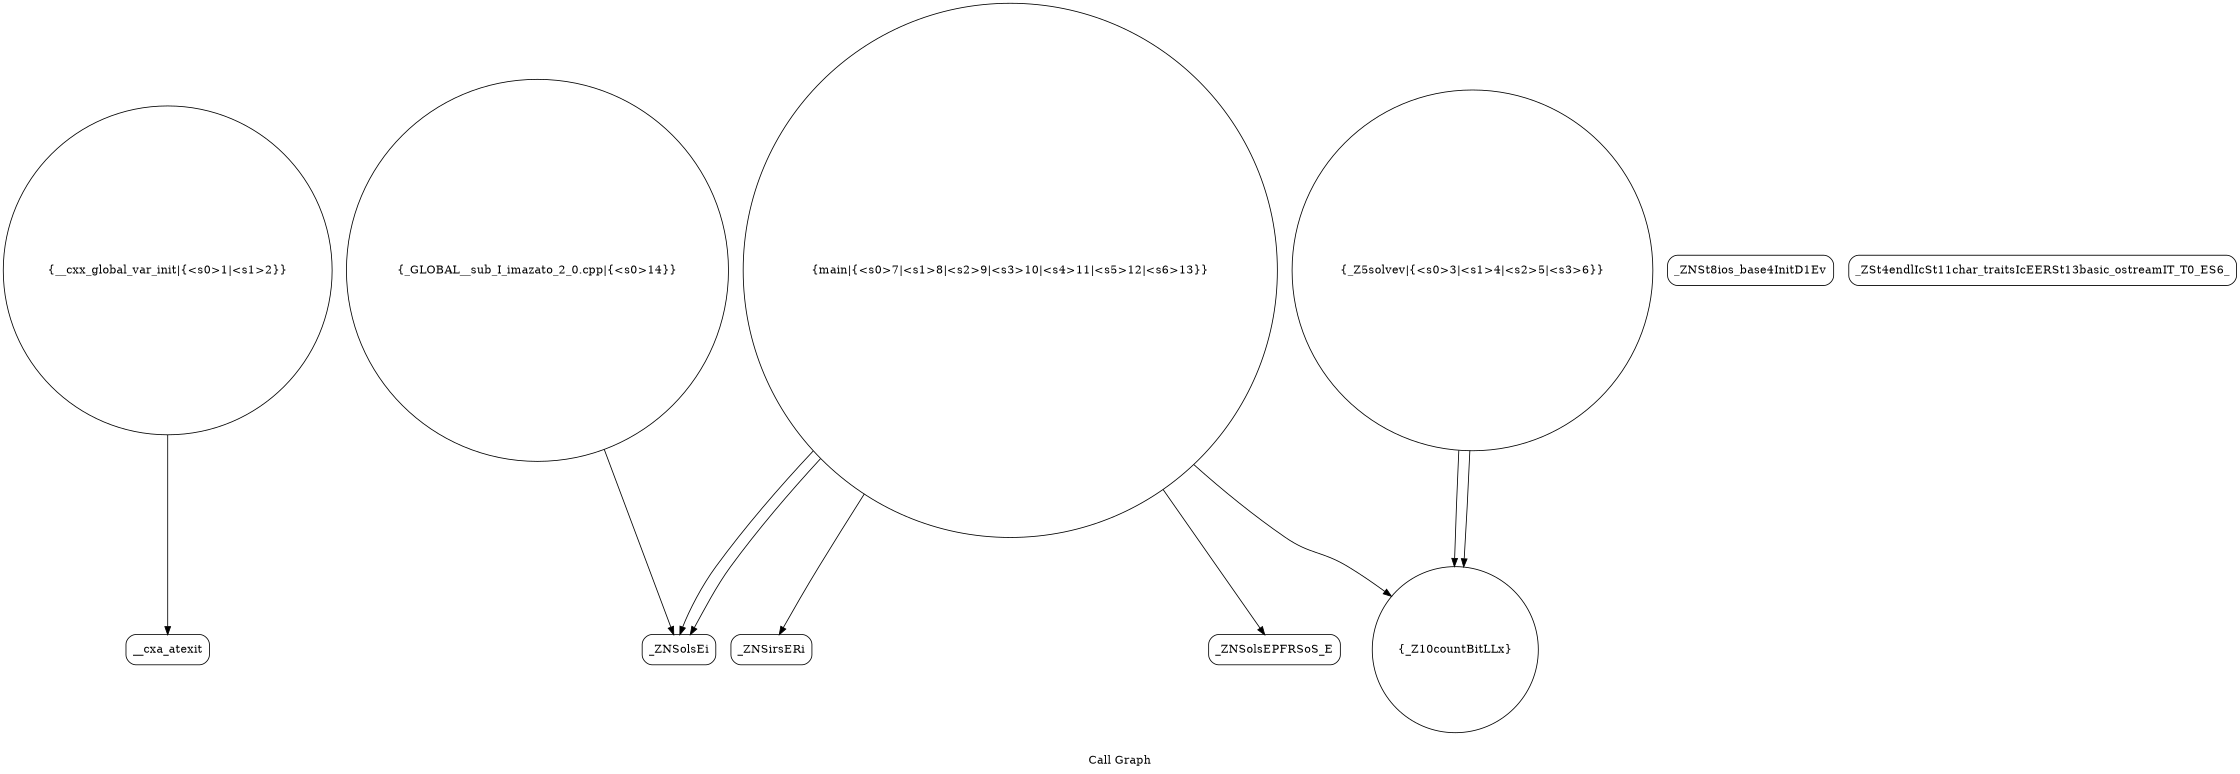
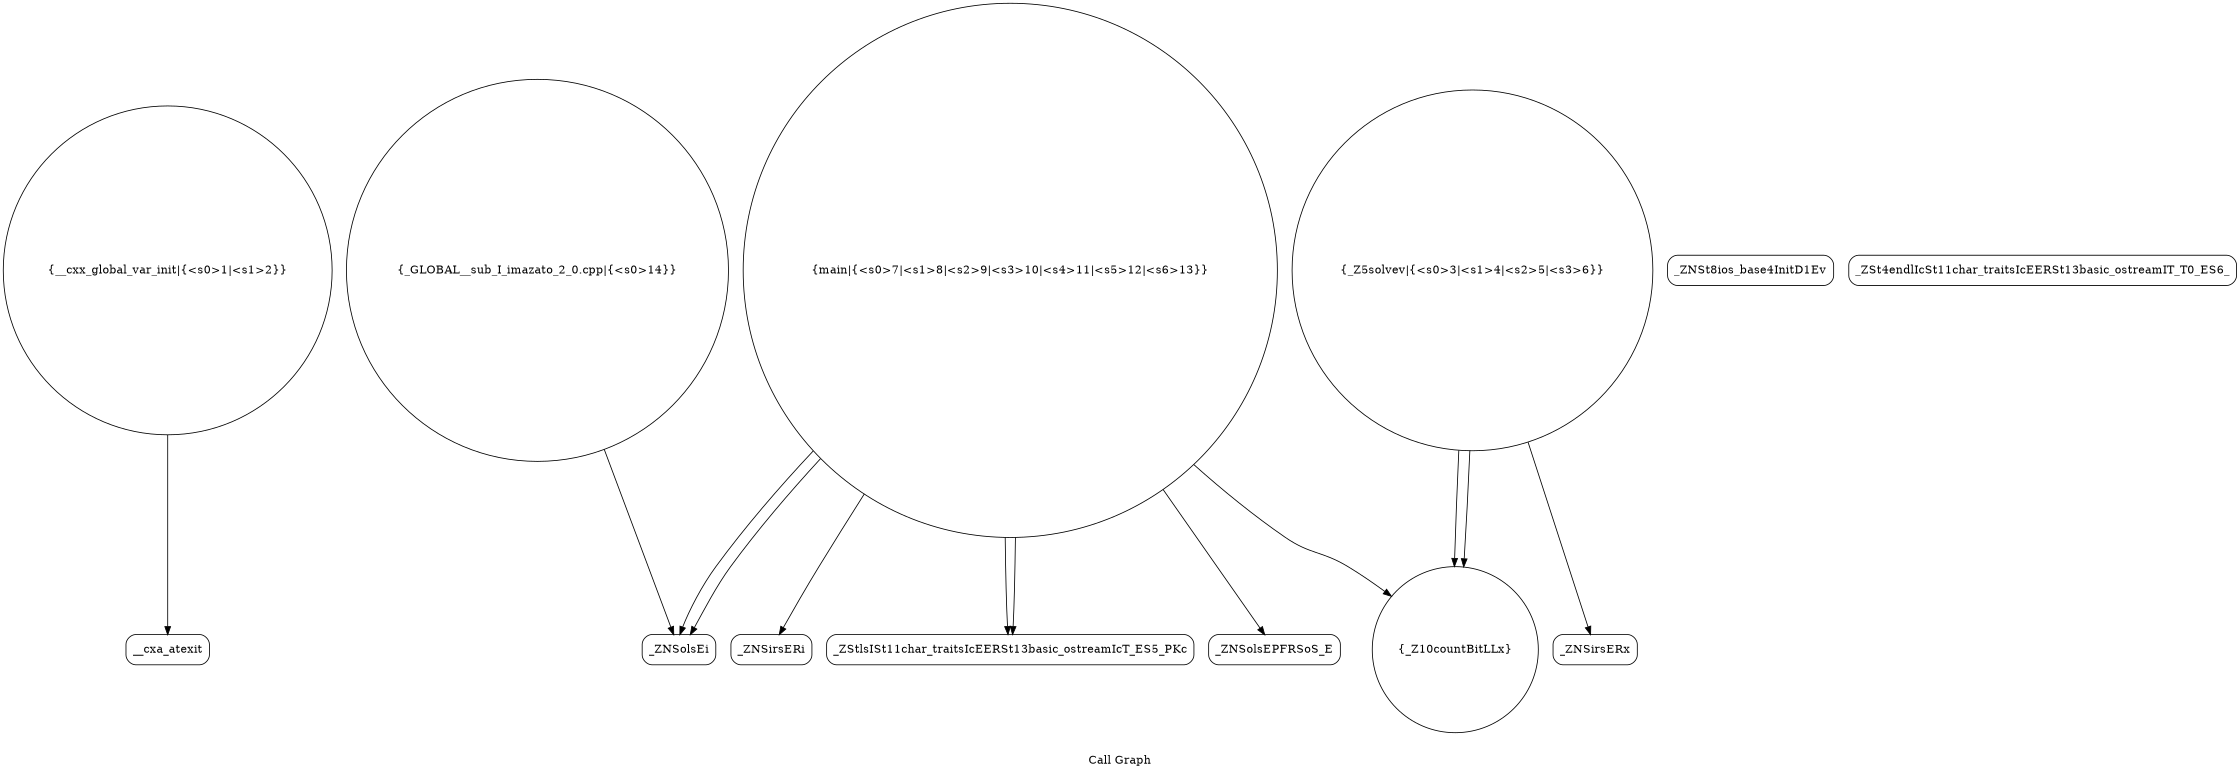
node "_ZStlsISt11char_traitsIcEERSt13basic_ostreamIcT_ES5_PKc": added
node "_ZNSirsERx": added
